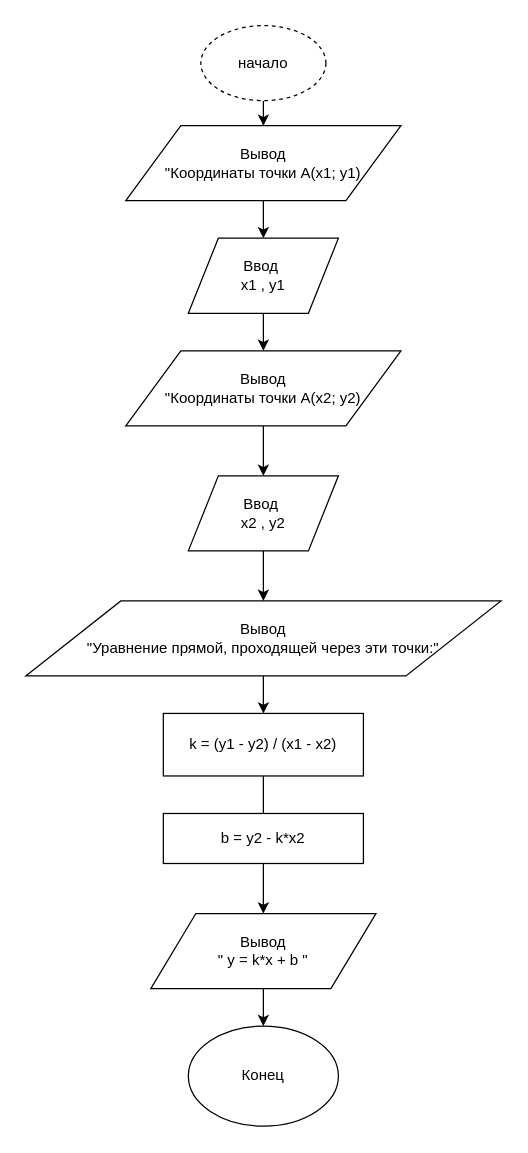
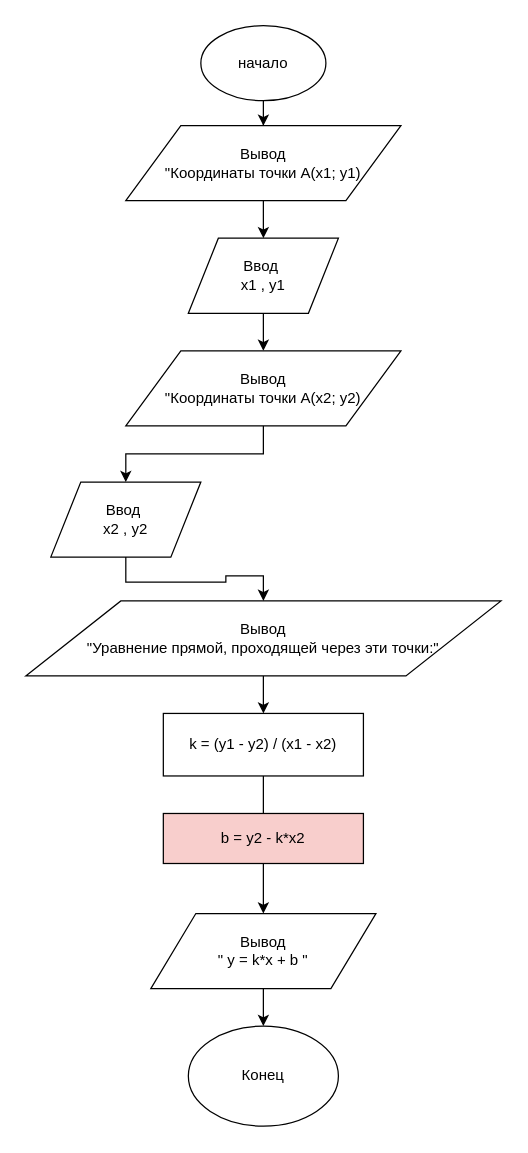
node "начало": style dashed -> solid
node "Ввод x2 , y2": moved (263, 513) -> (126, 519)
node "b = y2 - k*x2": fillcolor #ffffff -> #f8cecc
